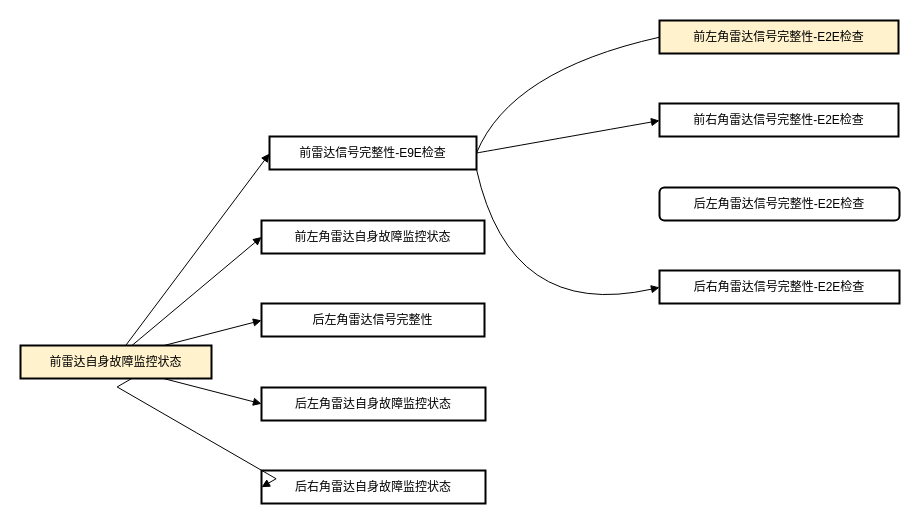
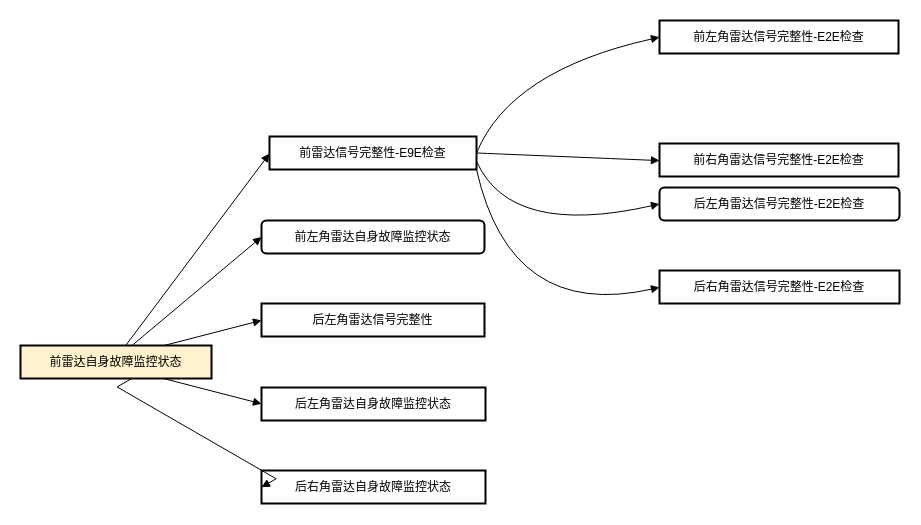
node "前左角雷达信号完整性-E2E检查": fillcolor #fff2cc -> #ffffff
edge "前左角雷达信号完整性-E2E检查" -- "前雷达信号完整性-E9E检查": arrowhead none -> block
node "前右角雷达信号完整性-E2E检查": moved (779, 120) -> (779, 160)
edge "前雷达信号完整性-E9E检查" -> "后左角雷达信号完整性-E2E检查": added
node "前左角雷达自身故障监控状态": shape rectangle -> rounded rectangle
